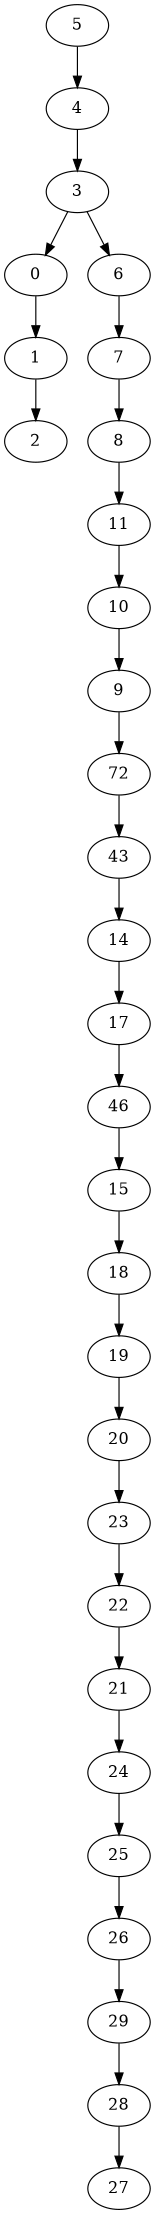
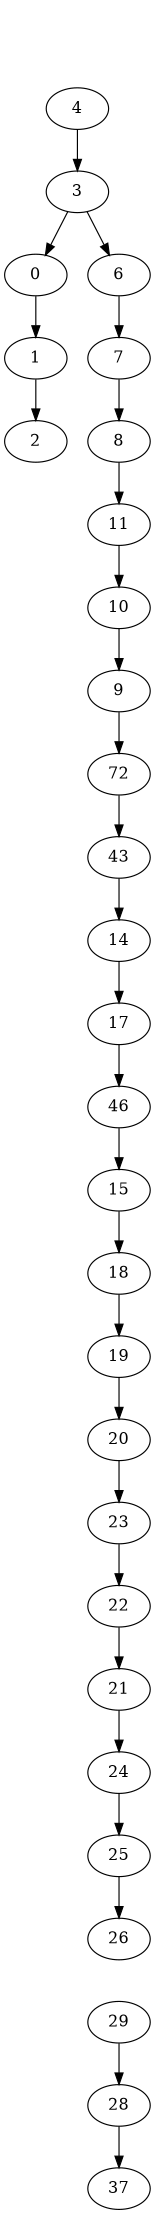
node "5": removed
edge "26" -> "29": removed
node "27": label "27" -> "37"
